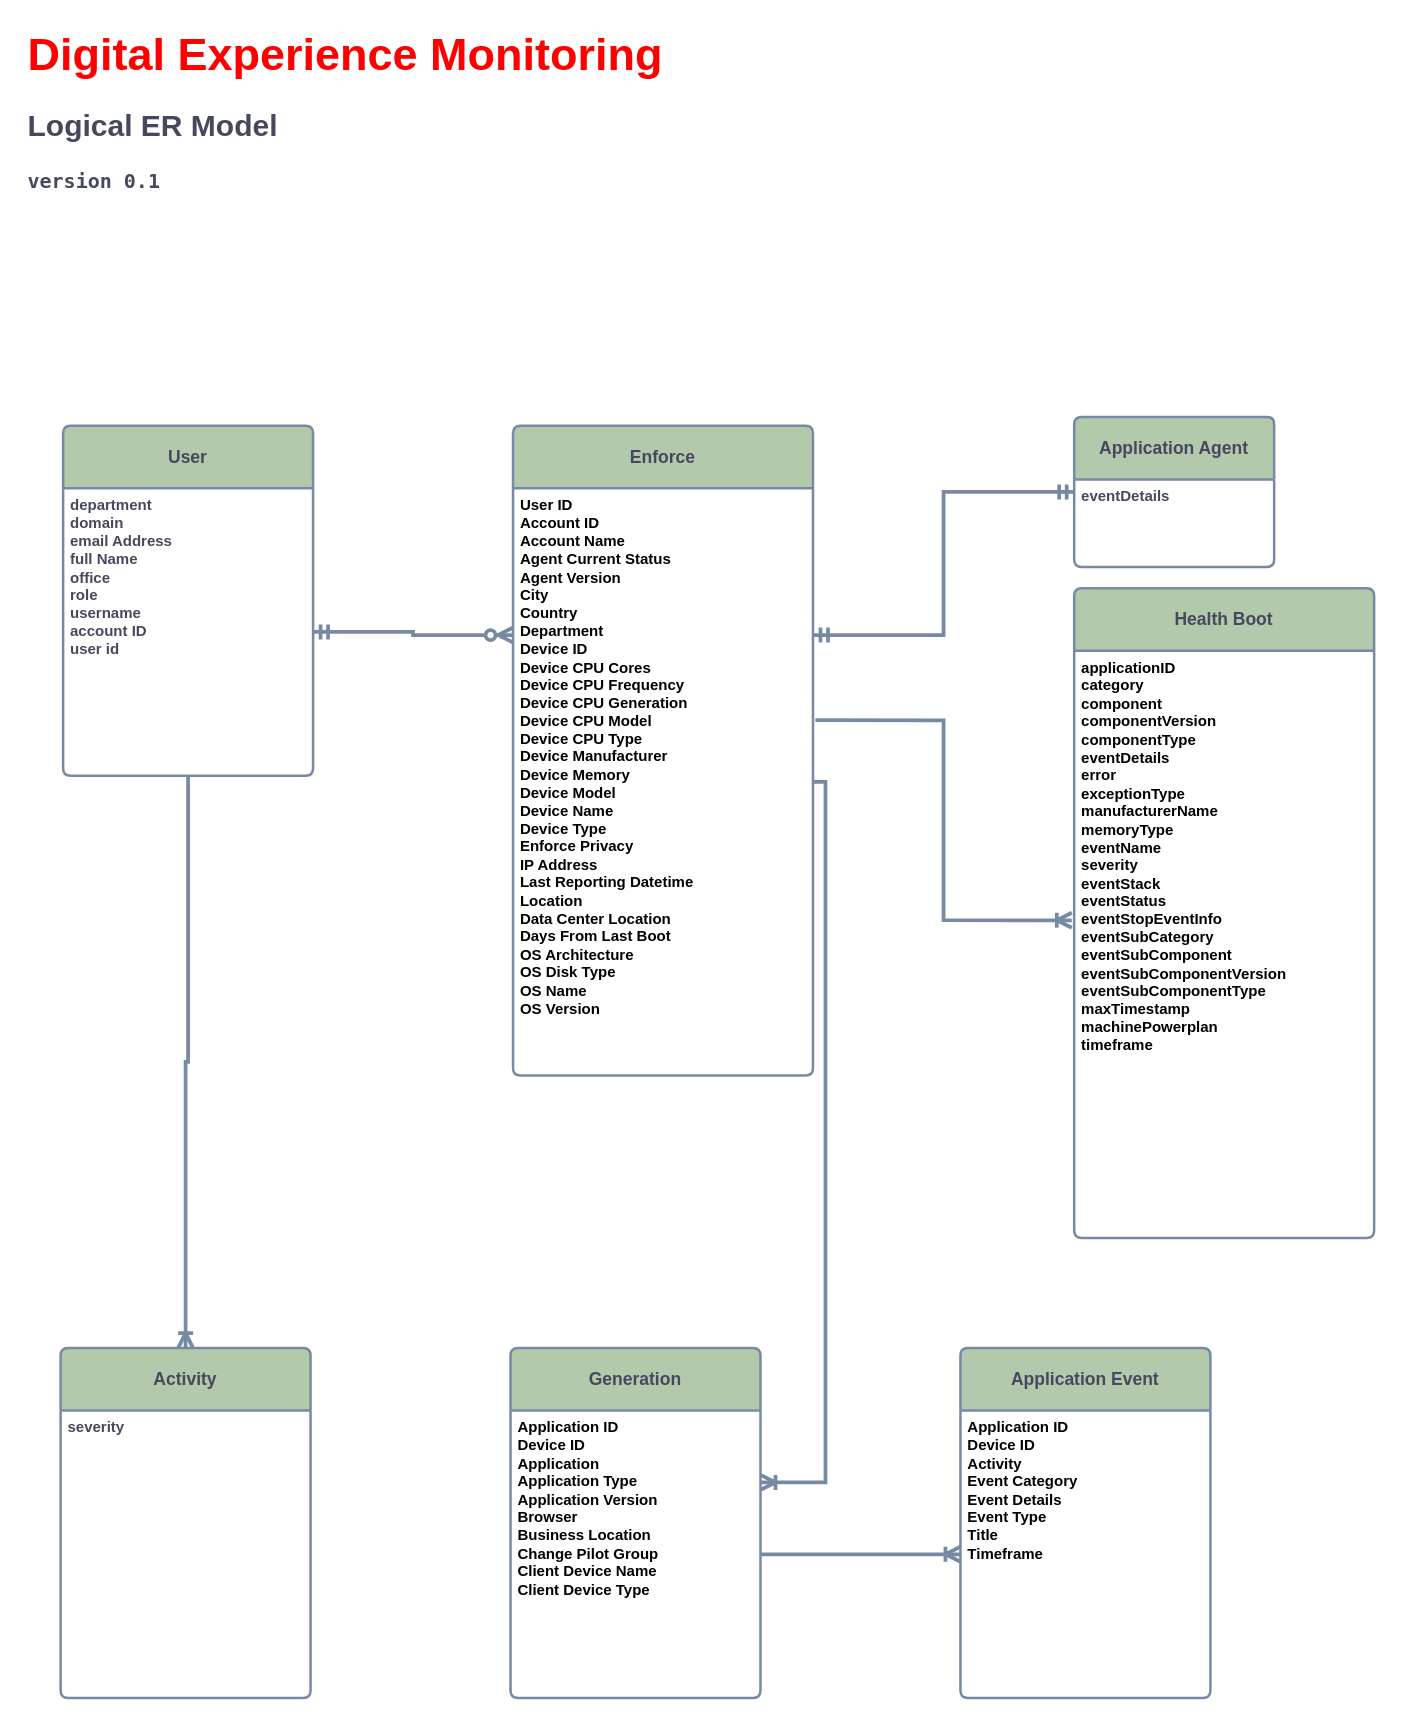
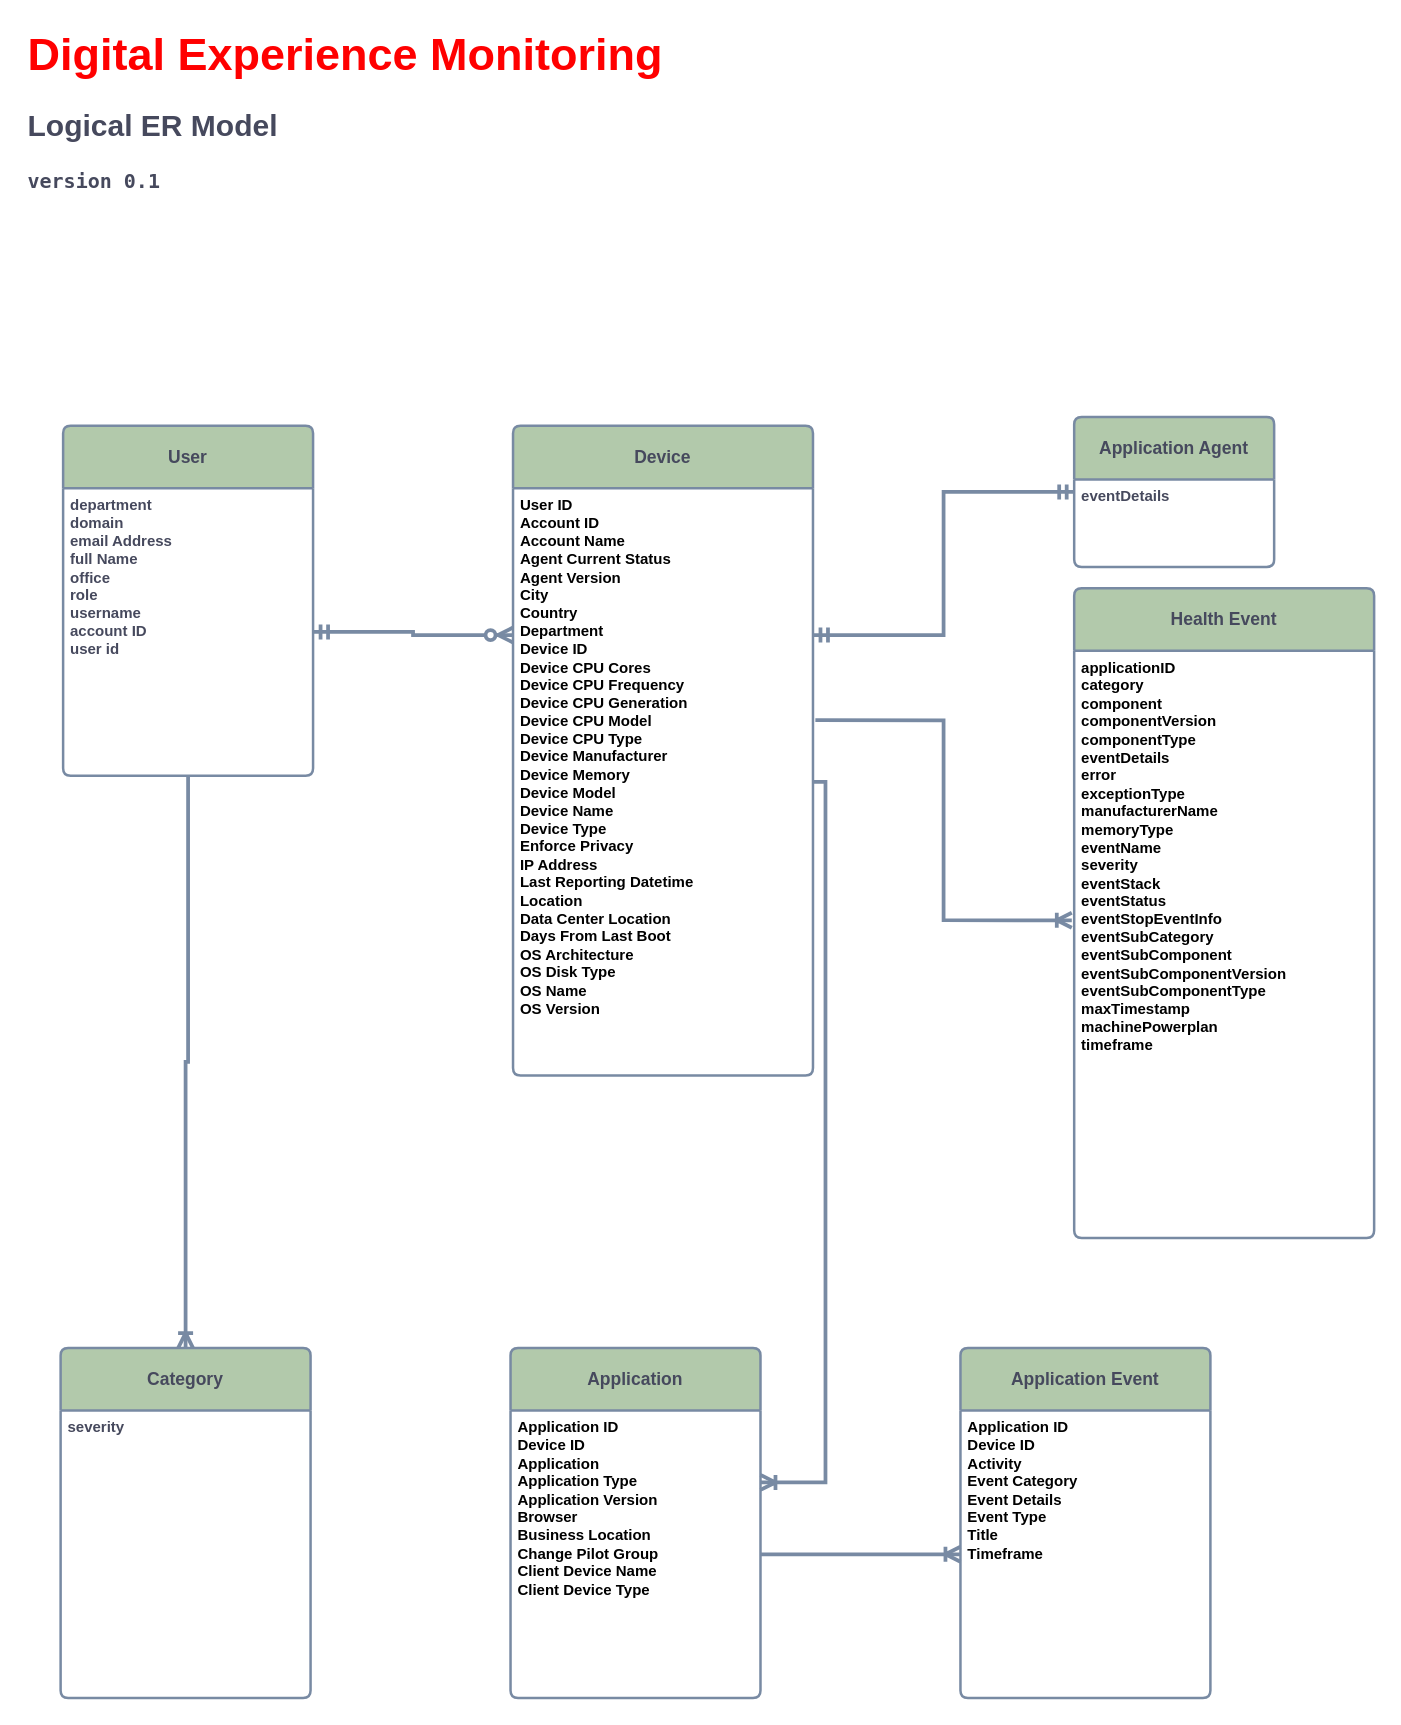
node "Enforce": label "Enforce" -> "Device"
node "Health Boot": label "Health Boot" -> "Health Event"
node "Activity": label "Activity" -> "Category"
node "Generation": label "Generation" -> "Application"
